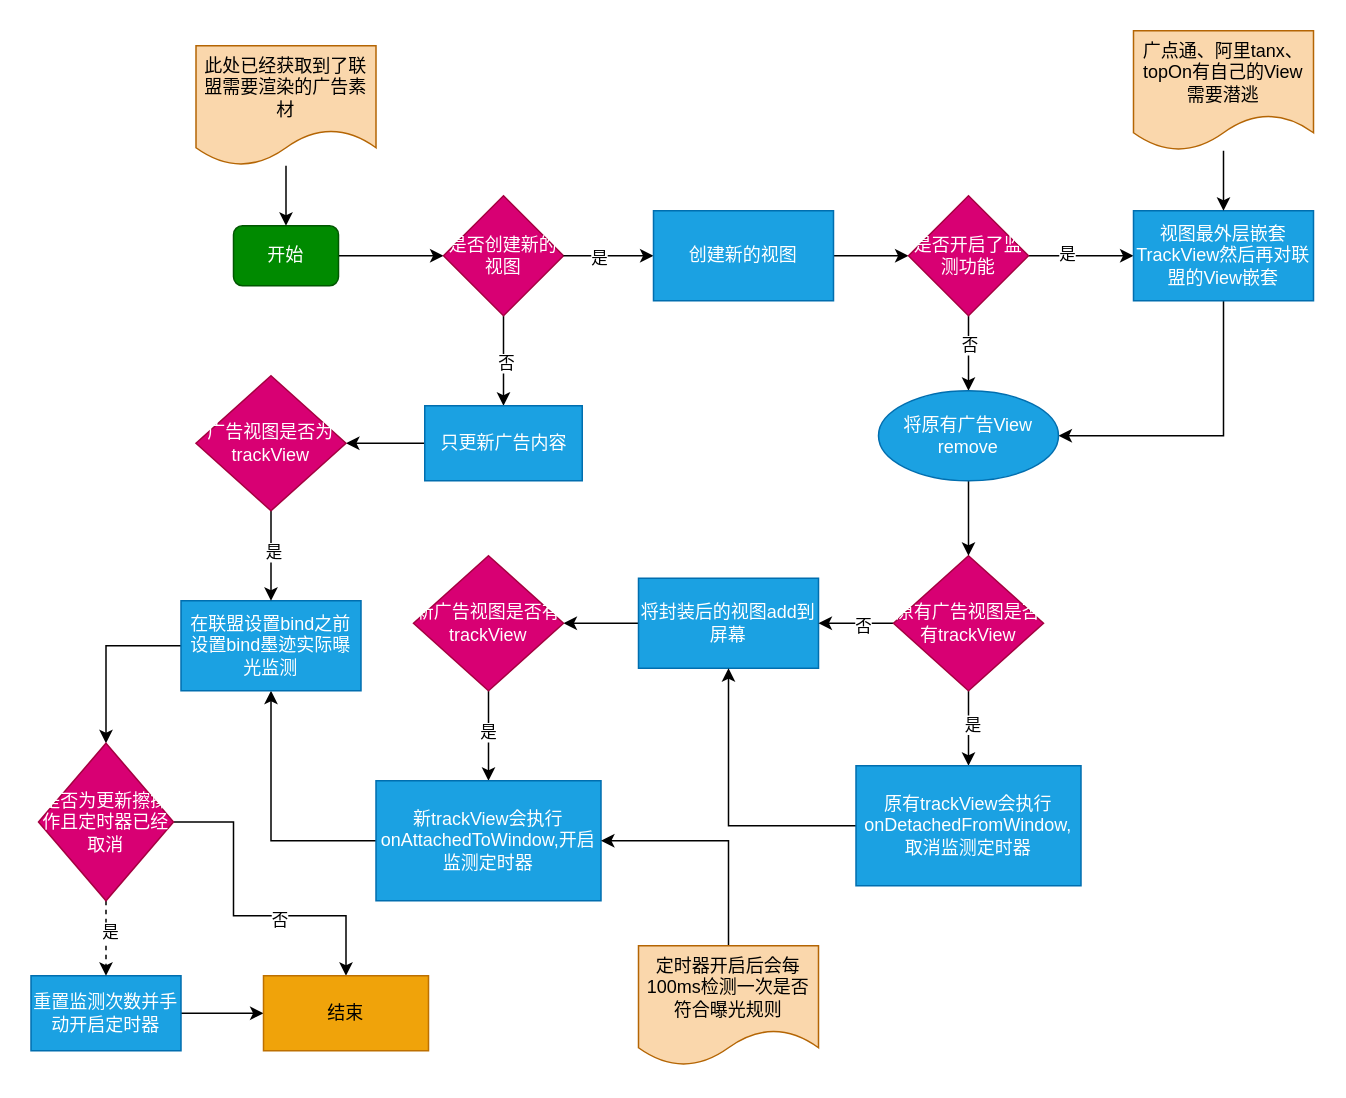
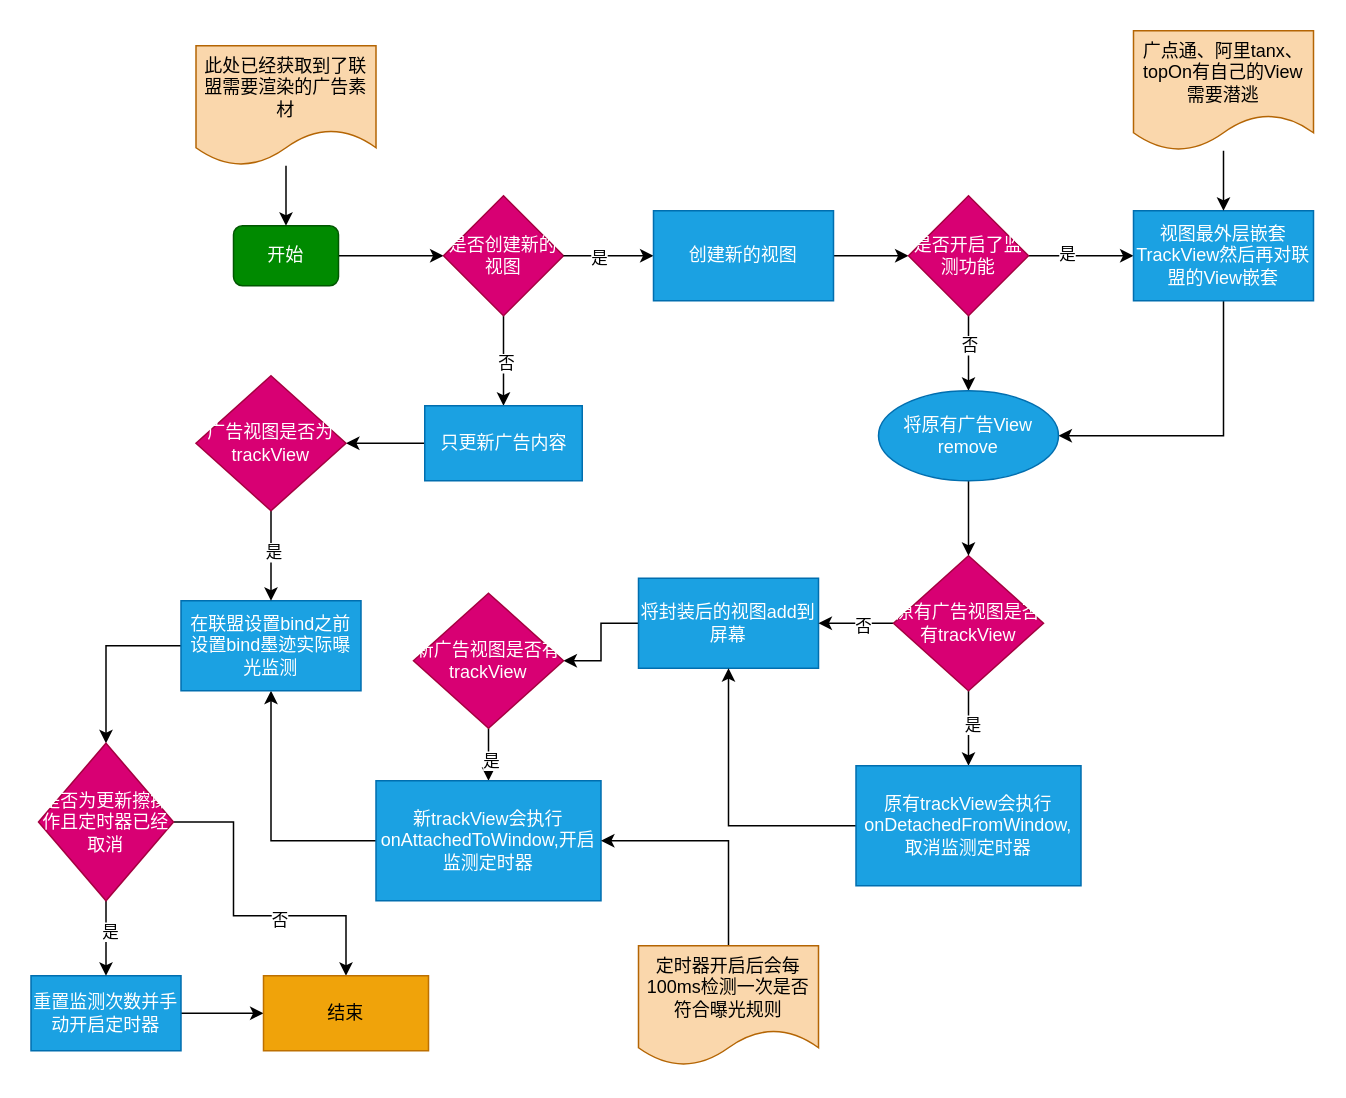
node "新广告视图是否有trackView": moved (488, 623) -> (488, 661)
edge "是否为更新擦操作且定时器已经取消" -> "重置监测次数并手动开启定时器": style dashed -> solid
